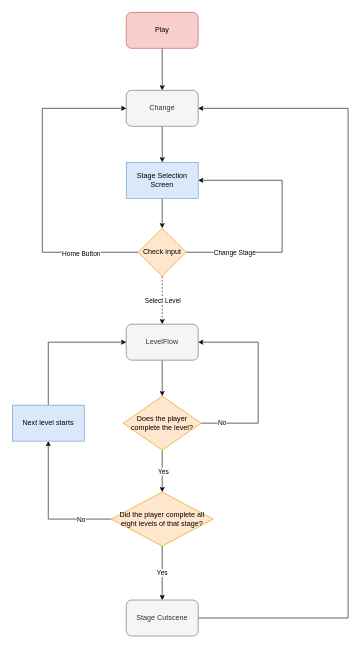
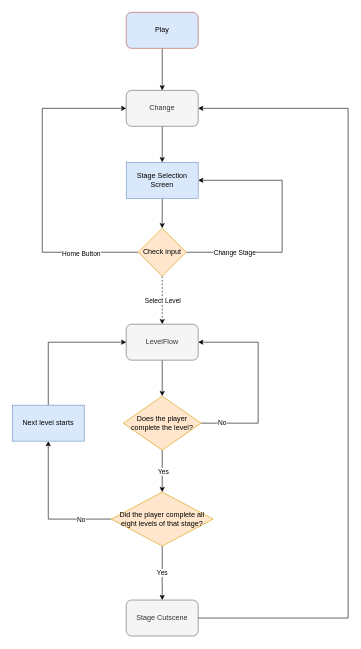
node "Play": fillcolor #f8cecc -> #dae8fc
